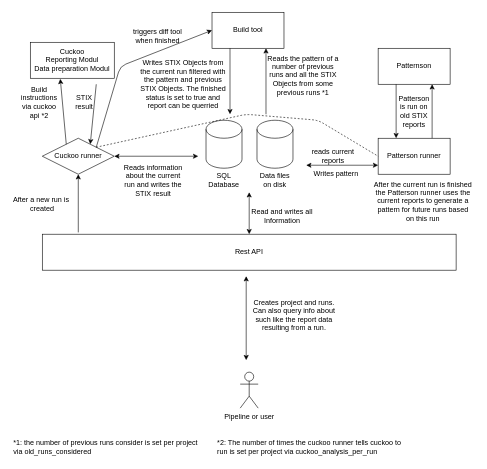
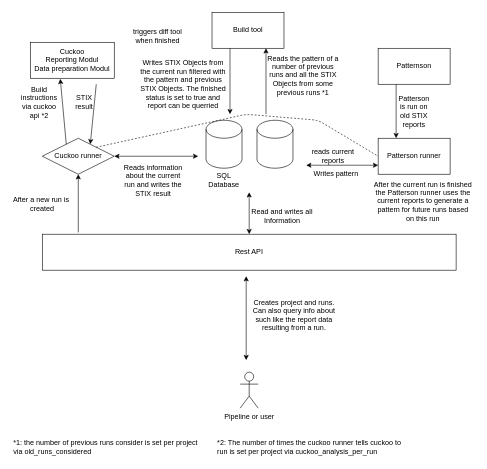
edge "Cuckoo runner" -> "Build tool": removed
edge "Patterson runner" -> "Patternson": removed
node "Data files on disk": removed
